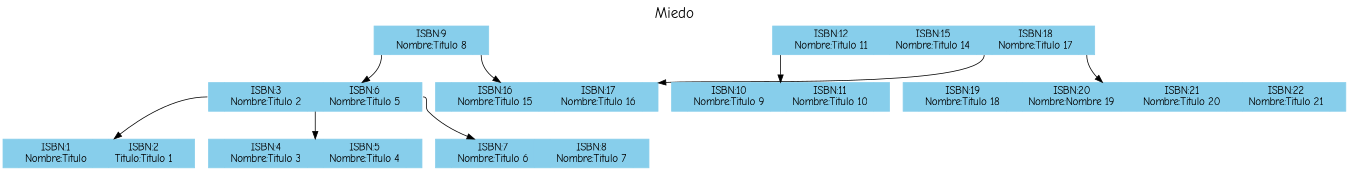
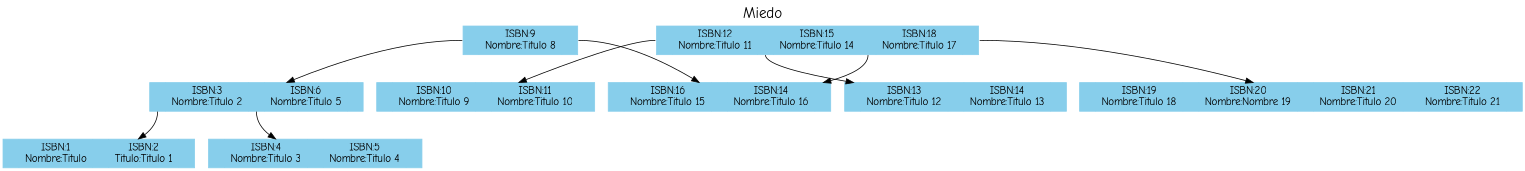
node "ISBN:16": text "ISBN:17" -> "ISBN:14"
node "ISBN:13": added
node "ISBN:7": removed
